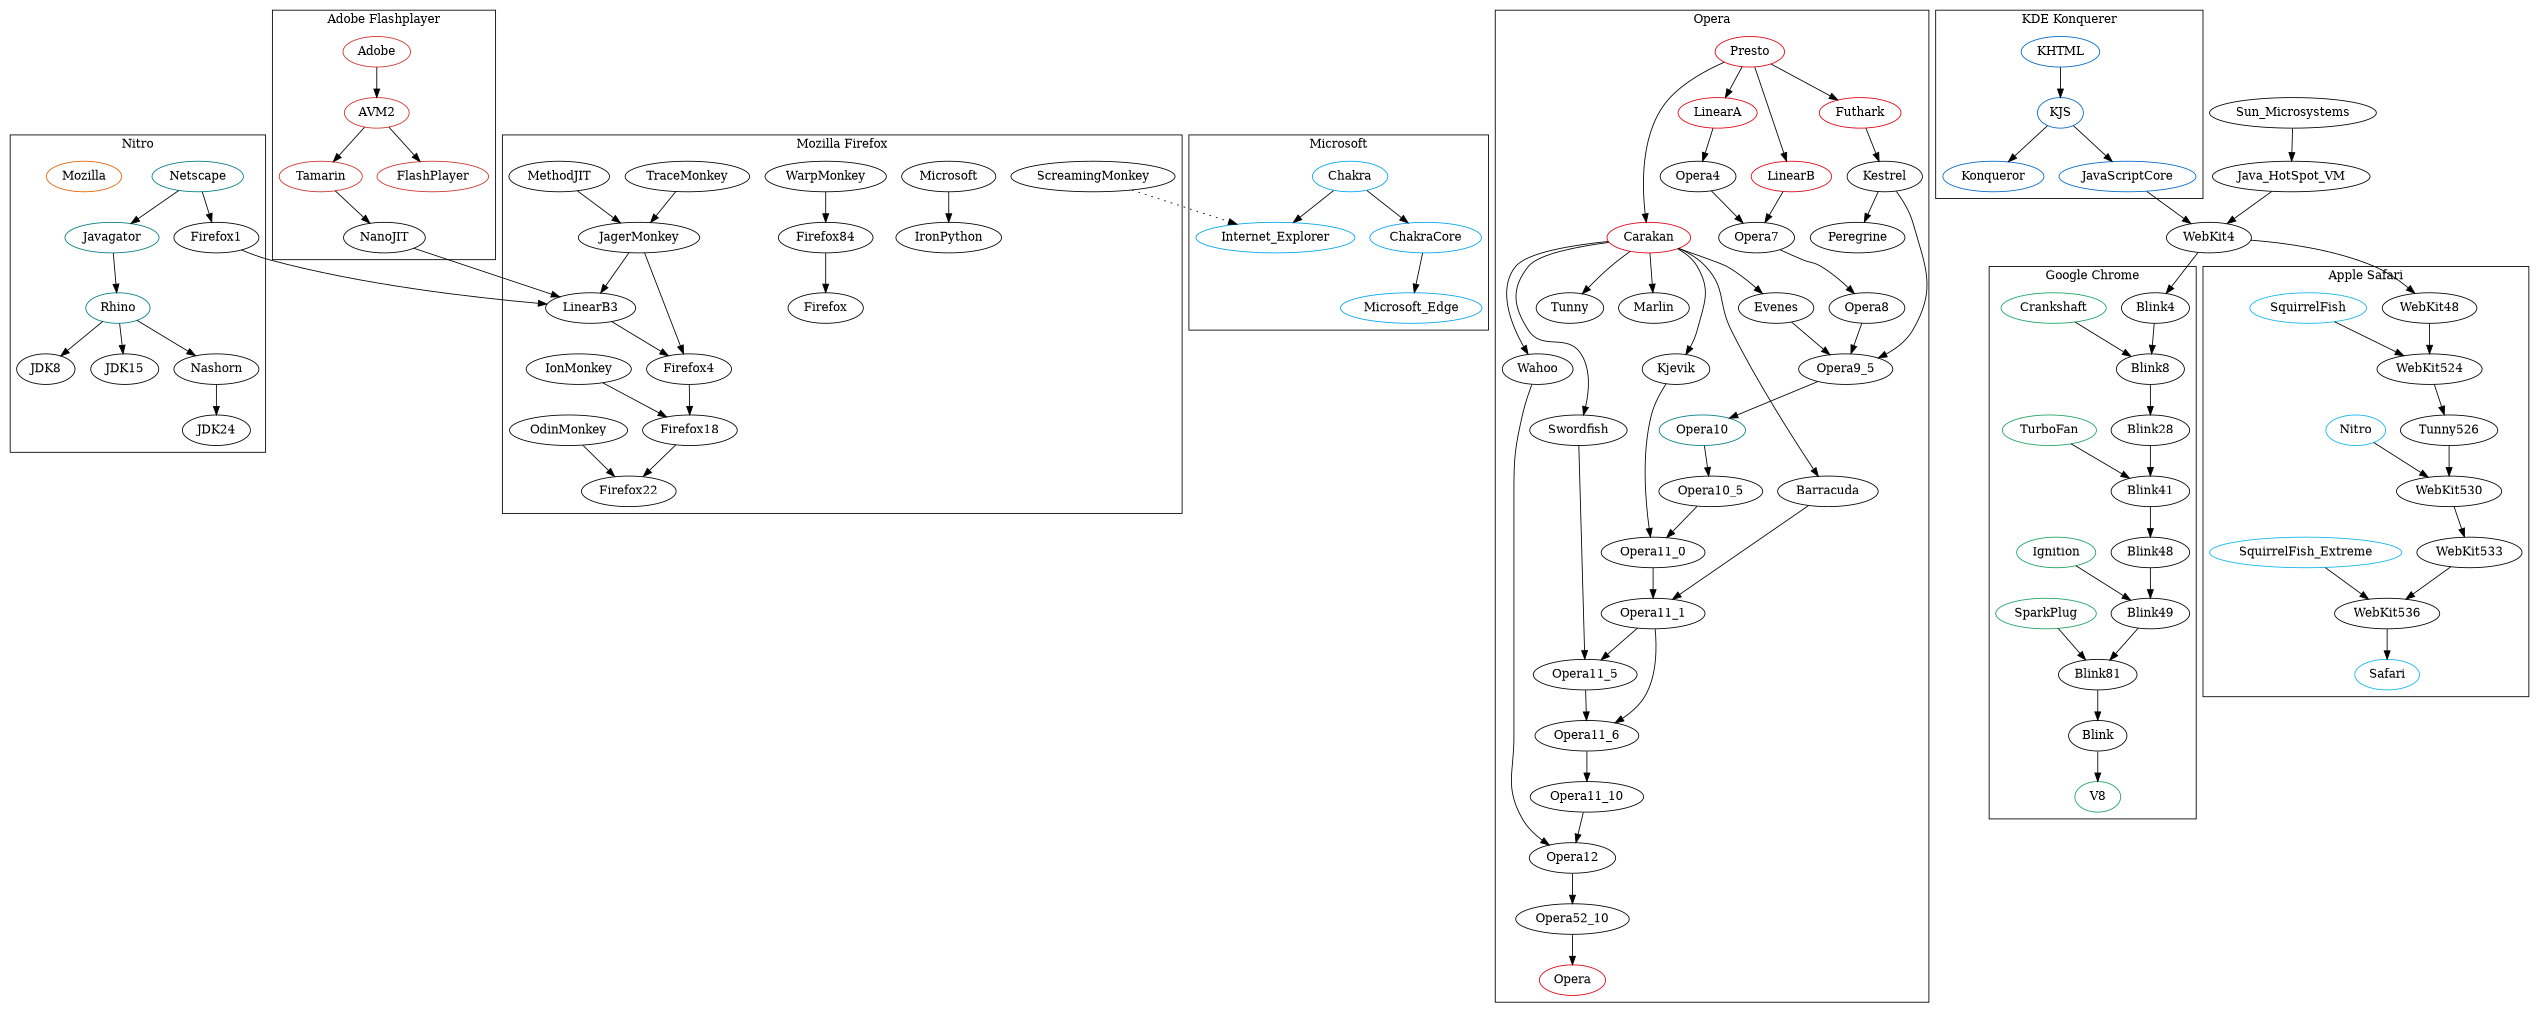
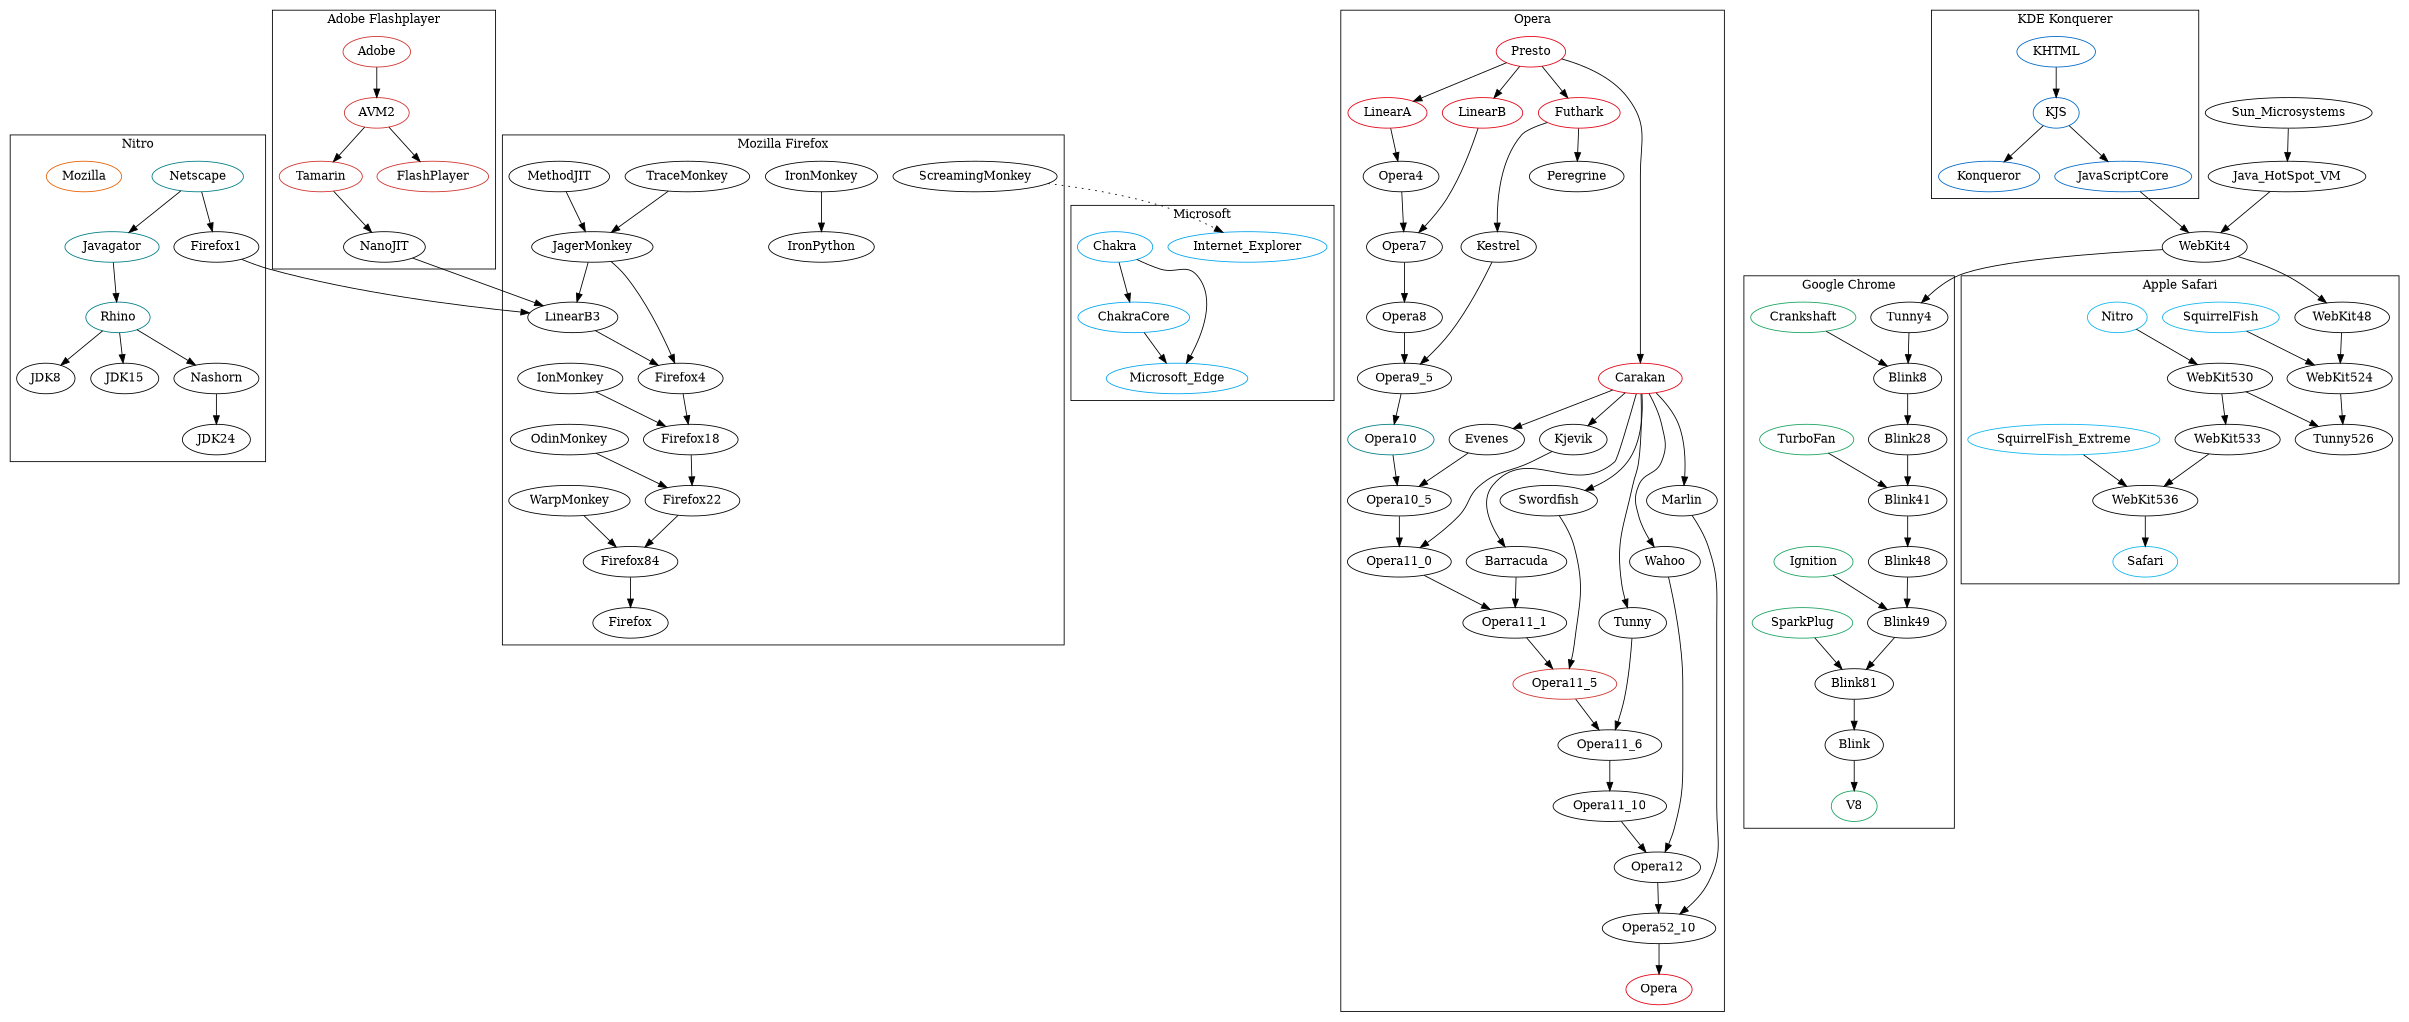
node "Microsoft": label "Microsoft" -> "IronMonkey"
edge "Kestrel" -> "Peregrine": now "Futhark" -> "Peregrine"
edge "Chakra" -> "Internet_Explorer": now "Chakra" -> "Microsoft_Edge"
node "Blink4": label "Blink4" -> "Tunny4"
edge "Evenes" -> "Opera9_5": now "Evenes" -> "Opera10_5"
edge "Tunny526" -> "WebKit530": reversed
edge "Firefox22" -> "Firefox84": added
node "Opera11_5": color black -> #cf302a
edge "Opera11_1" -> "Opera11_6": now "Tunny" -> "Opera11_6"
edge "Marlin" -> "Opera52_10": added
